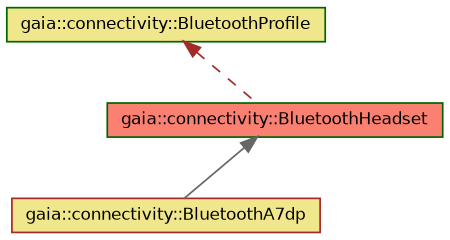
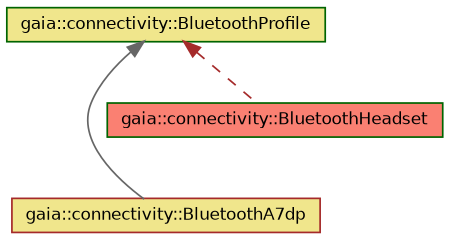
edge "gaia::connectivity::BluetoothA7dp" -> "gaia::connectivity::BluetoothHeadset": now "gaia::connectivity::BluetoothA7dp" -> "gaia::connectivity::BluetoothProfile"
